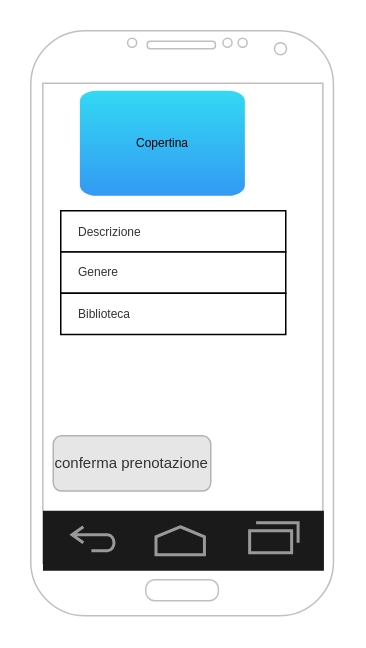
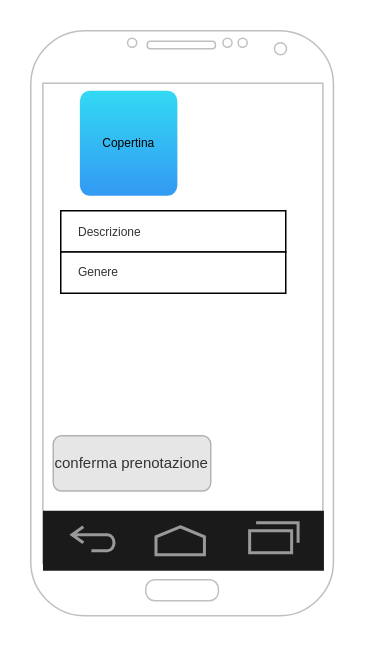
node "Copertina": size 165x105 -> 98x105
node "Biblioteca": removed
